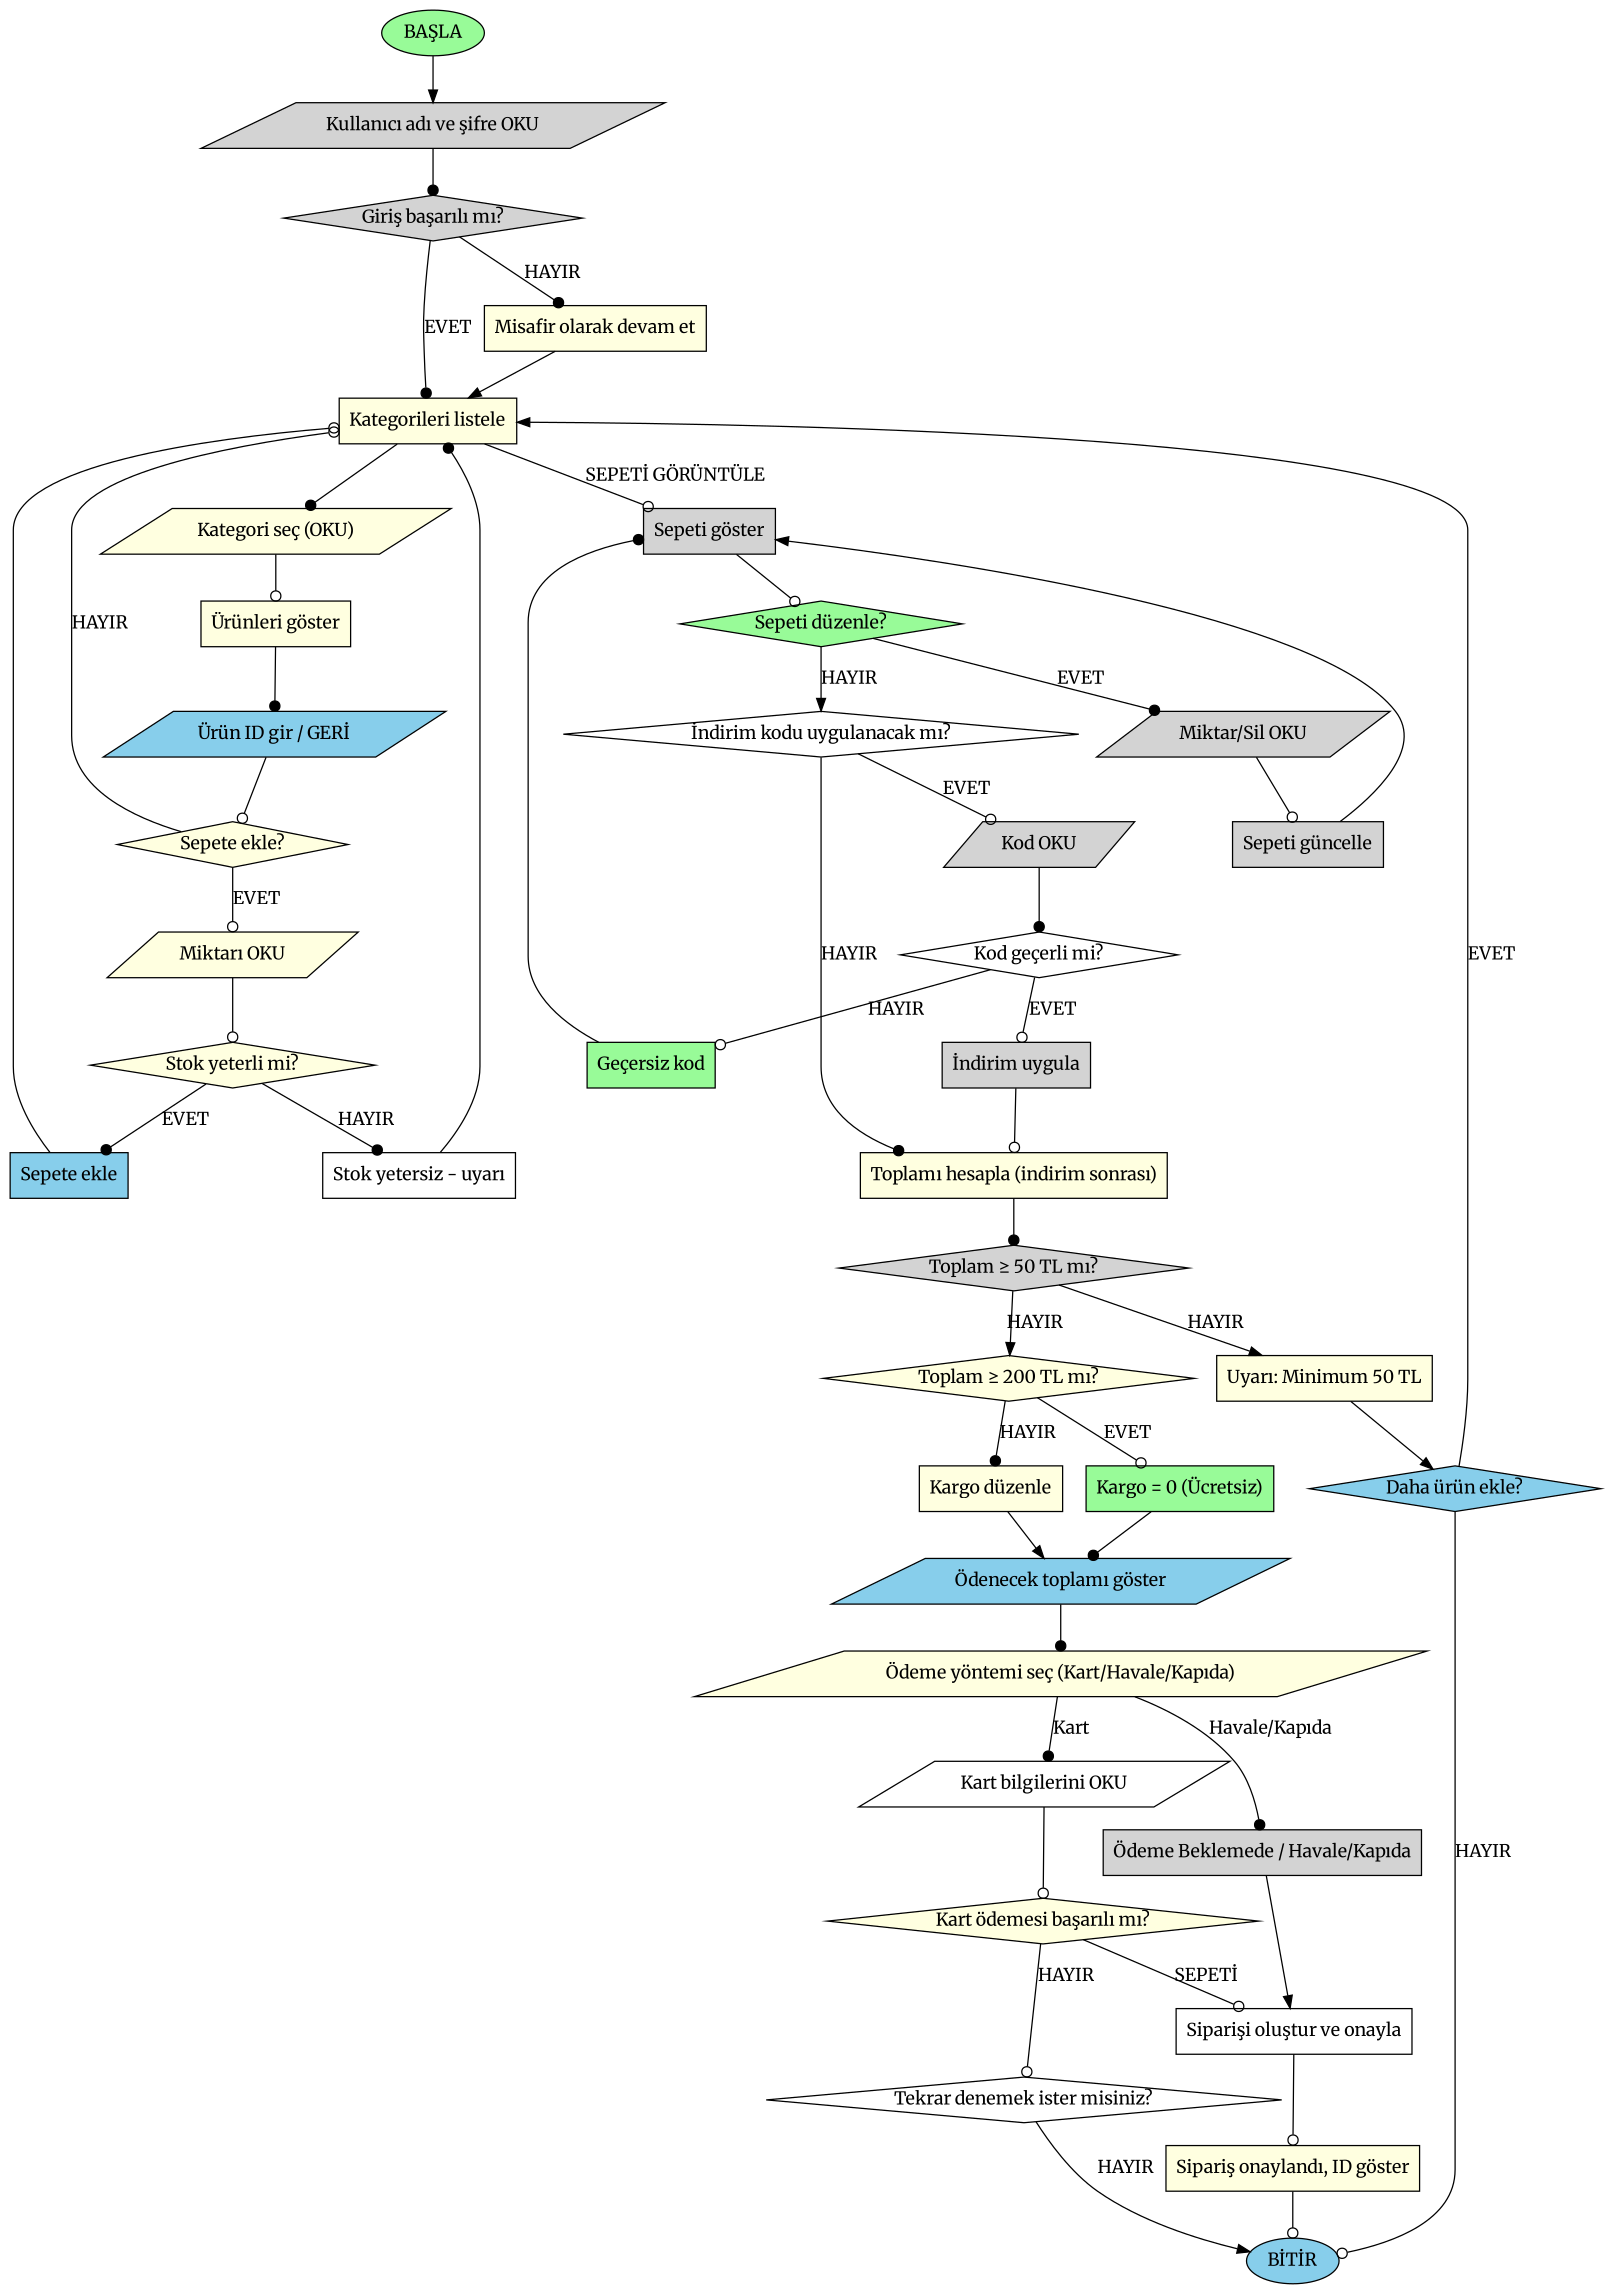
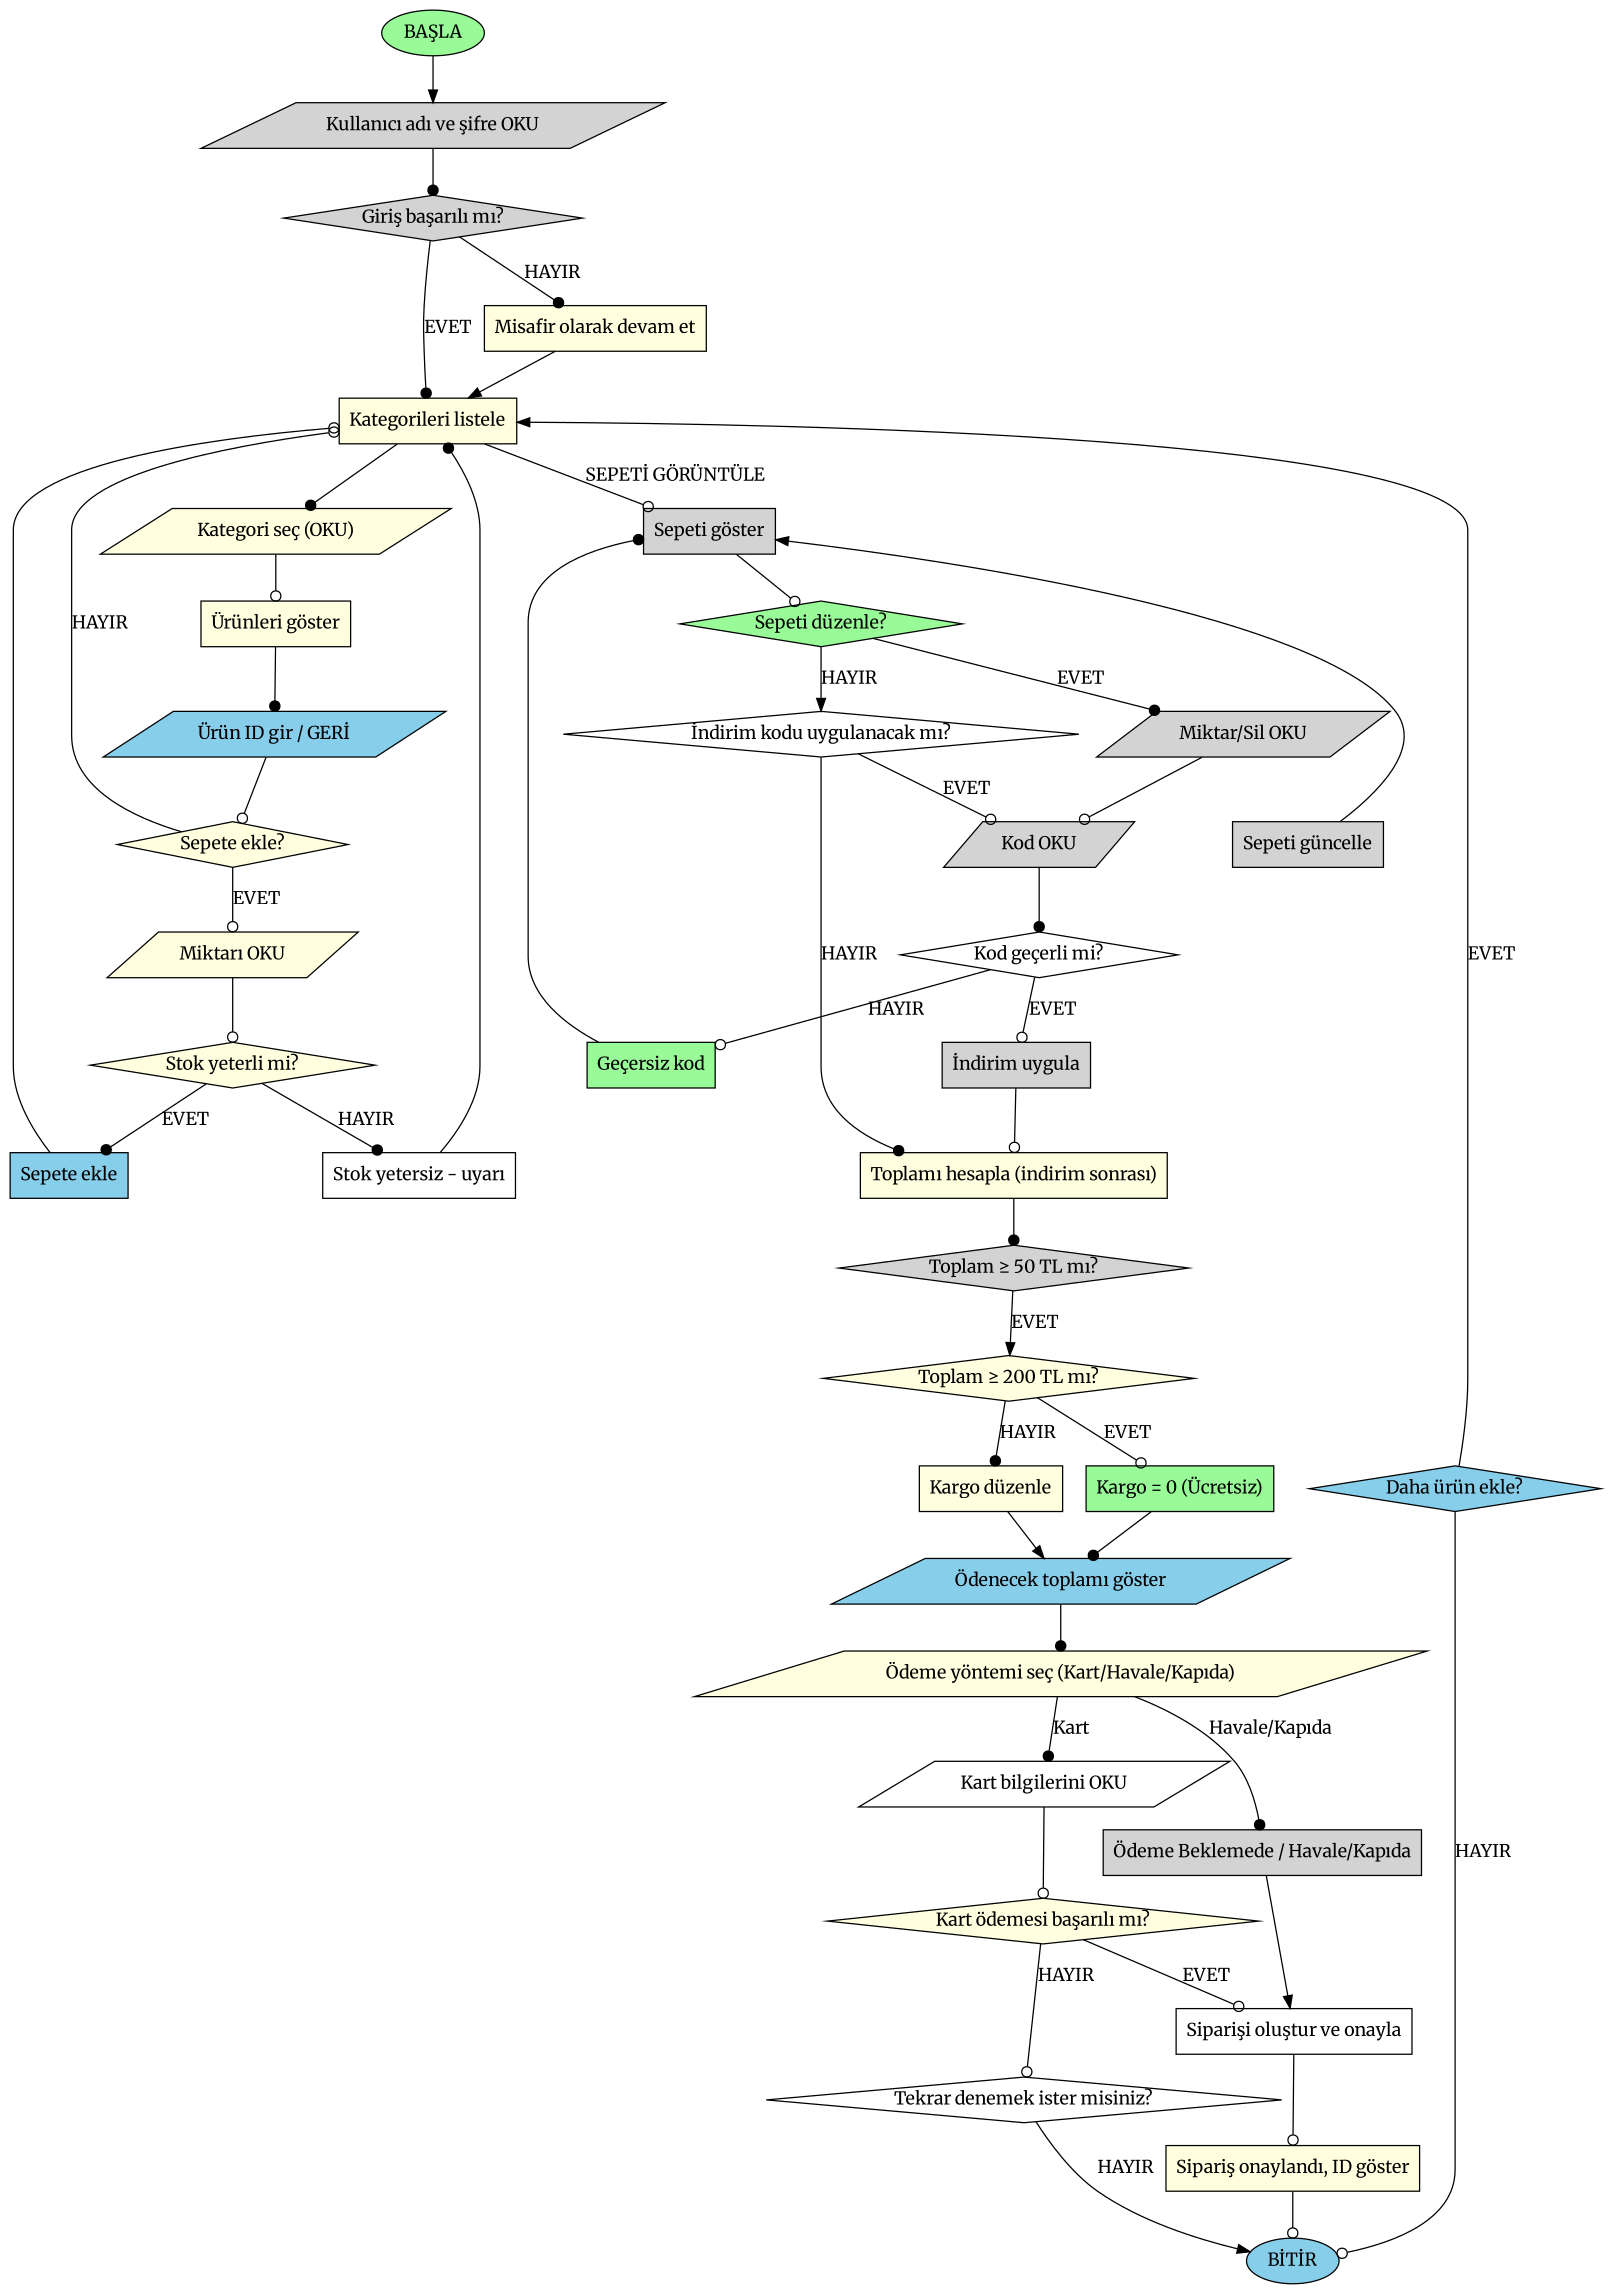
edge "Miktar/Sil OKU" -> "Sepeti güncelle": now "Miktar/Sil OKU" -> "Kod OKU"
edge "Toplam ≥ 50 TL mı?" -> "Toplam ≥ 200 TL mı?": label "HAYIR" -> "EVET"
node "Uyarı: Minimum 50 TL": removed
edge "Kart ödemesi başarılı mı?" -> "Siparişi oluştur ve onayla": label "SEPETİ" -> "EVET"
